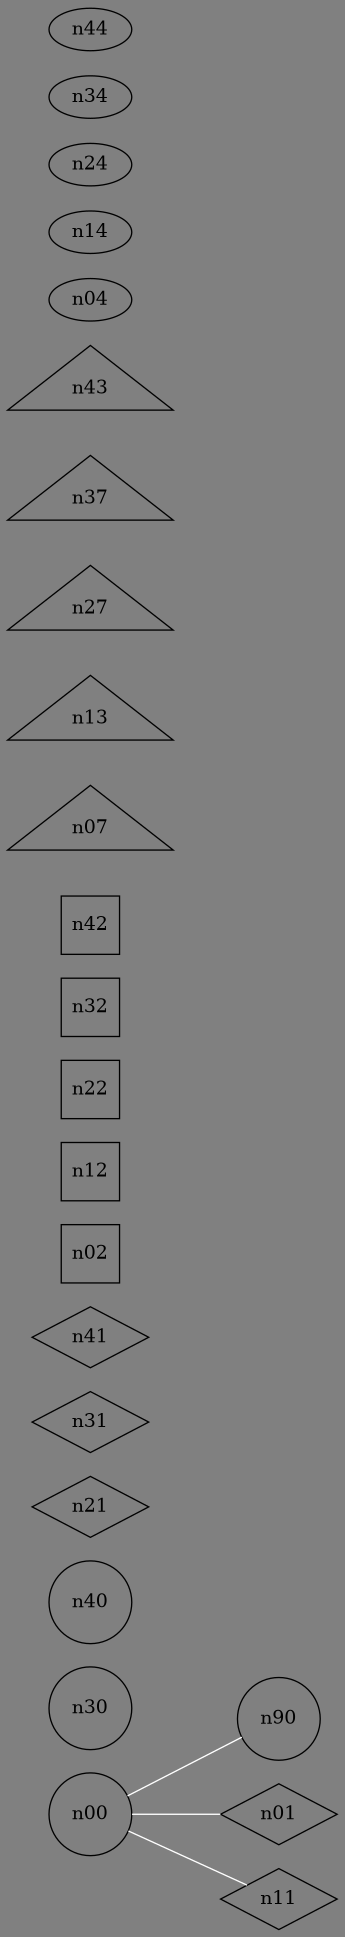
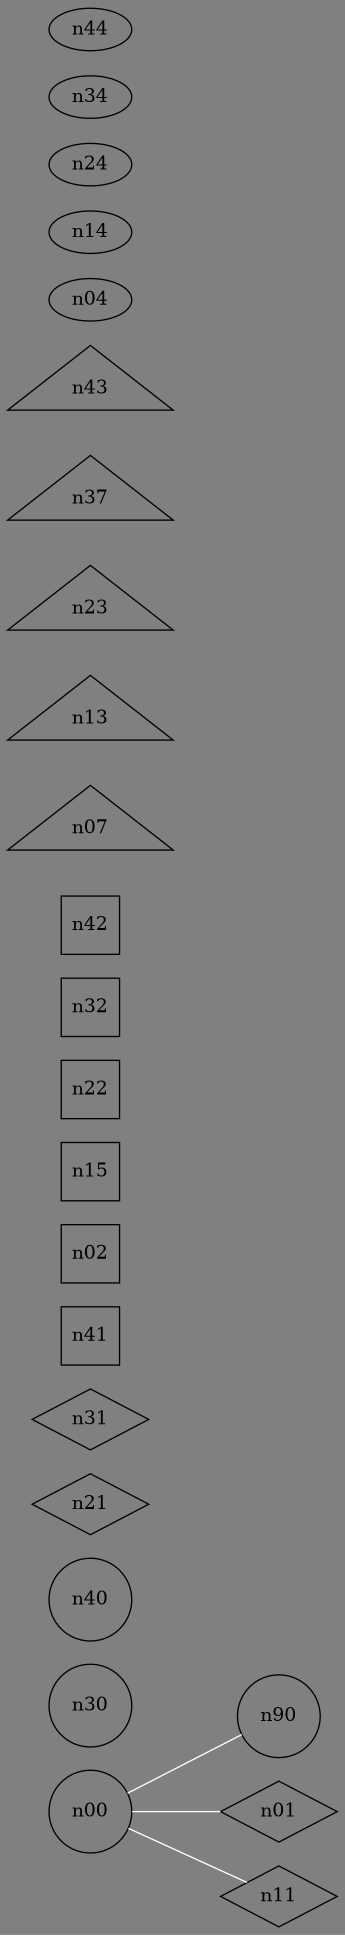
node "n27": label "n27" -> "n23"
node "n12": label "n12" -> "n15"
node "n41": shape diamond -> square
